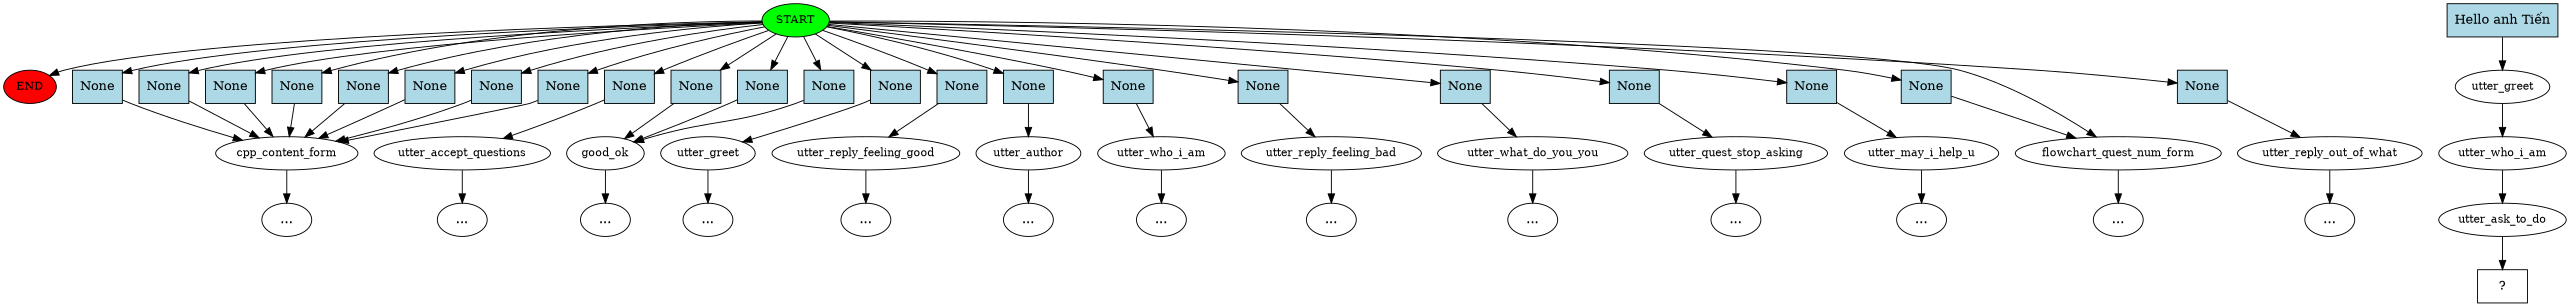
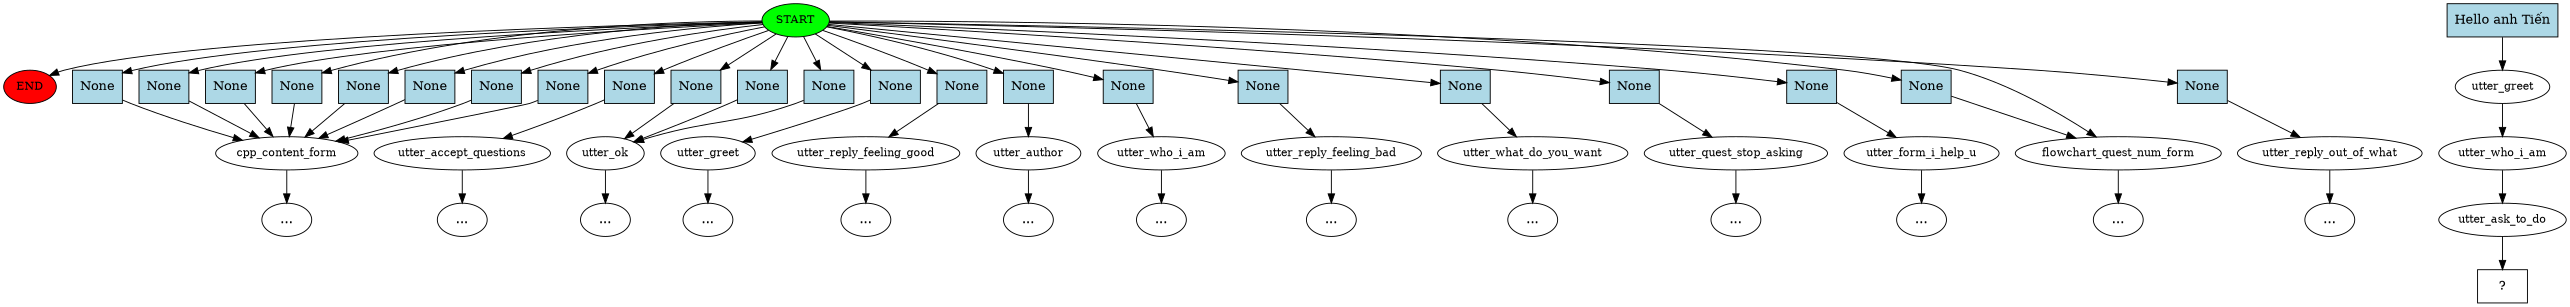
node "good_ok": label "good_ok" -> "utter_ok"
node "utter_what_do_you_you": label "utter_what_do_you_you" -> "utter_what_do_you_want"
node "utter_may_i_help_u": label "utter_may_i_help_u" -> "utter_form_i_help_u"
